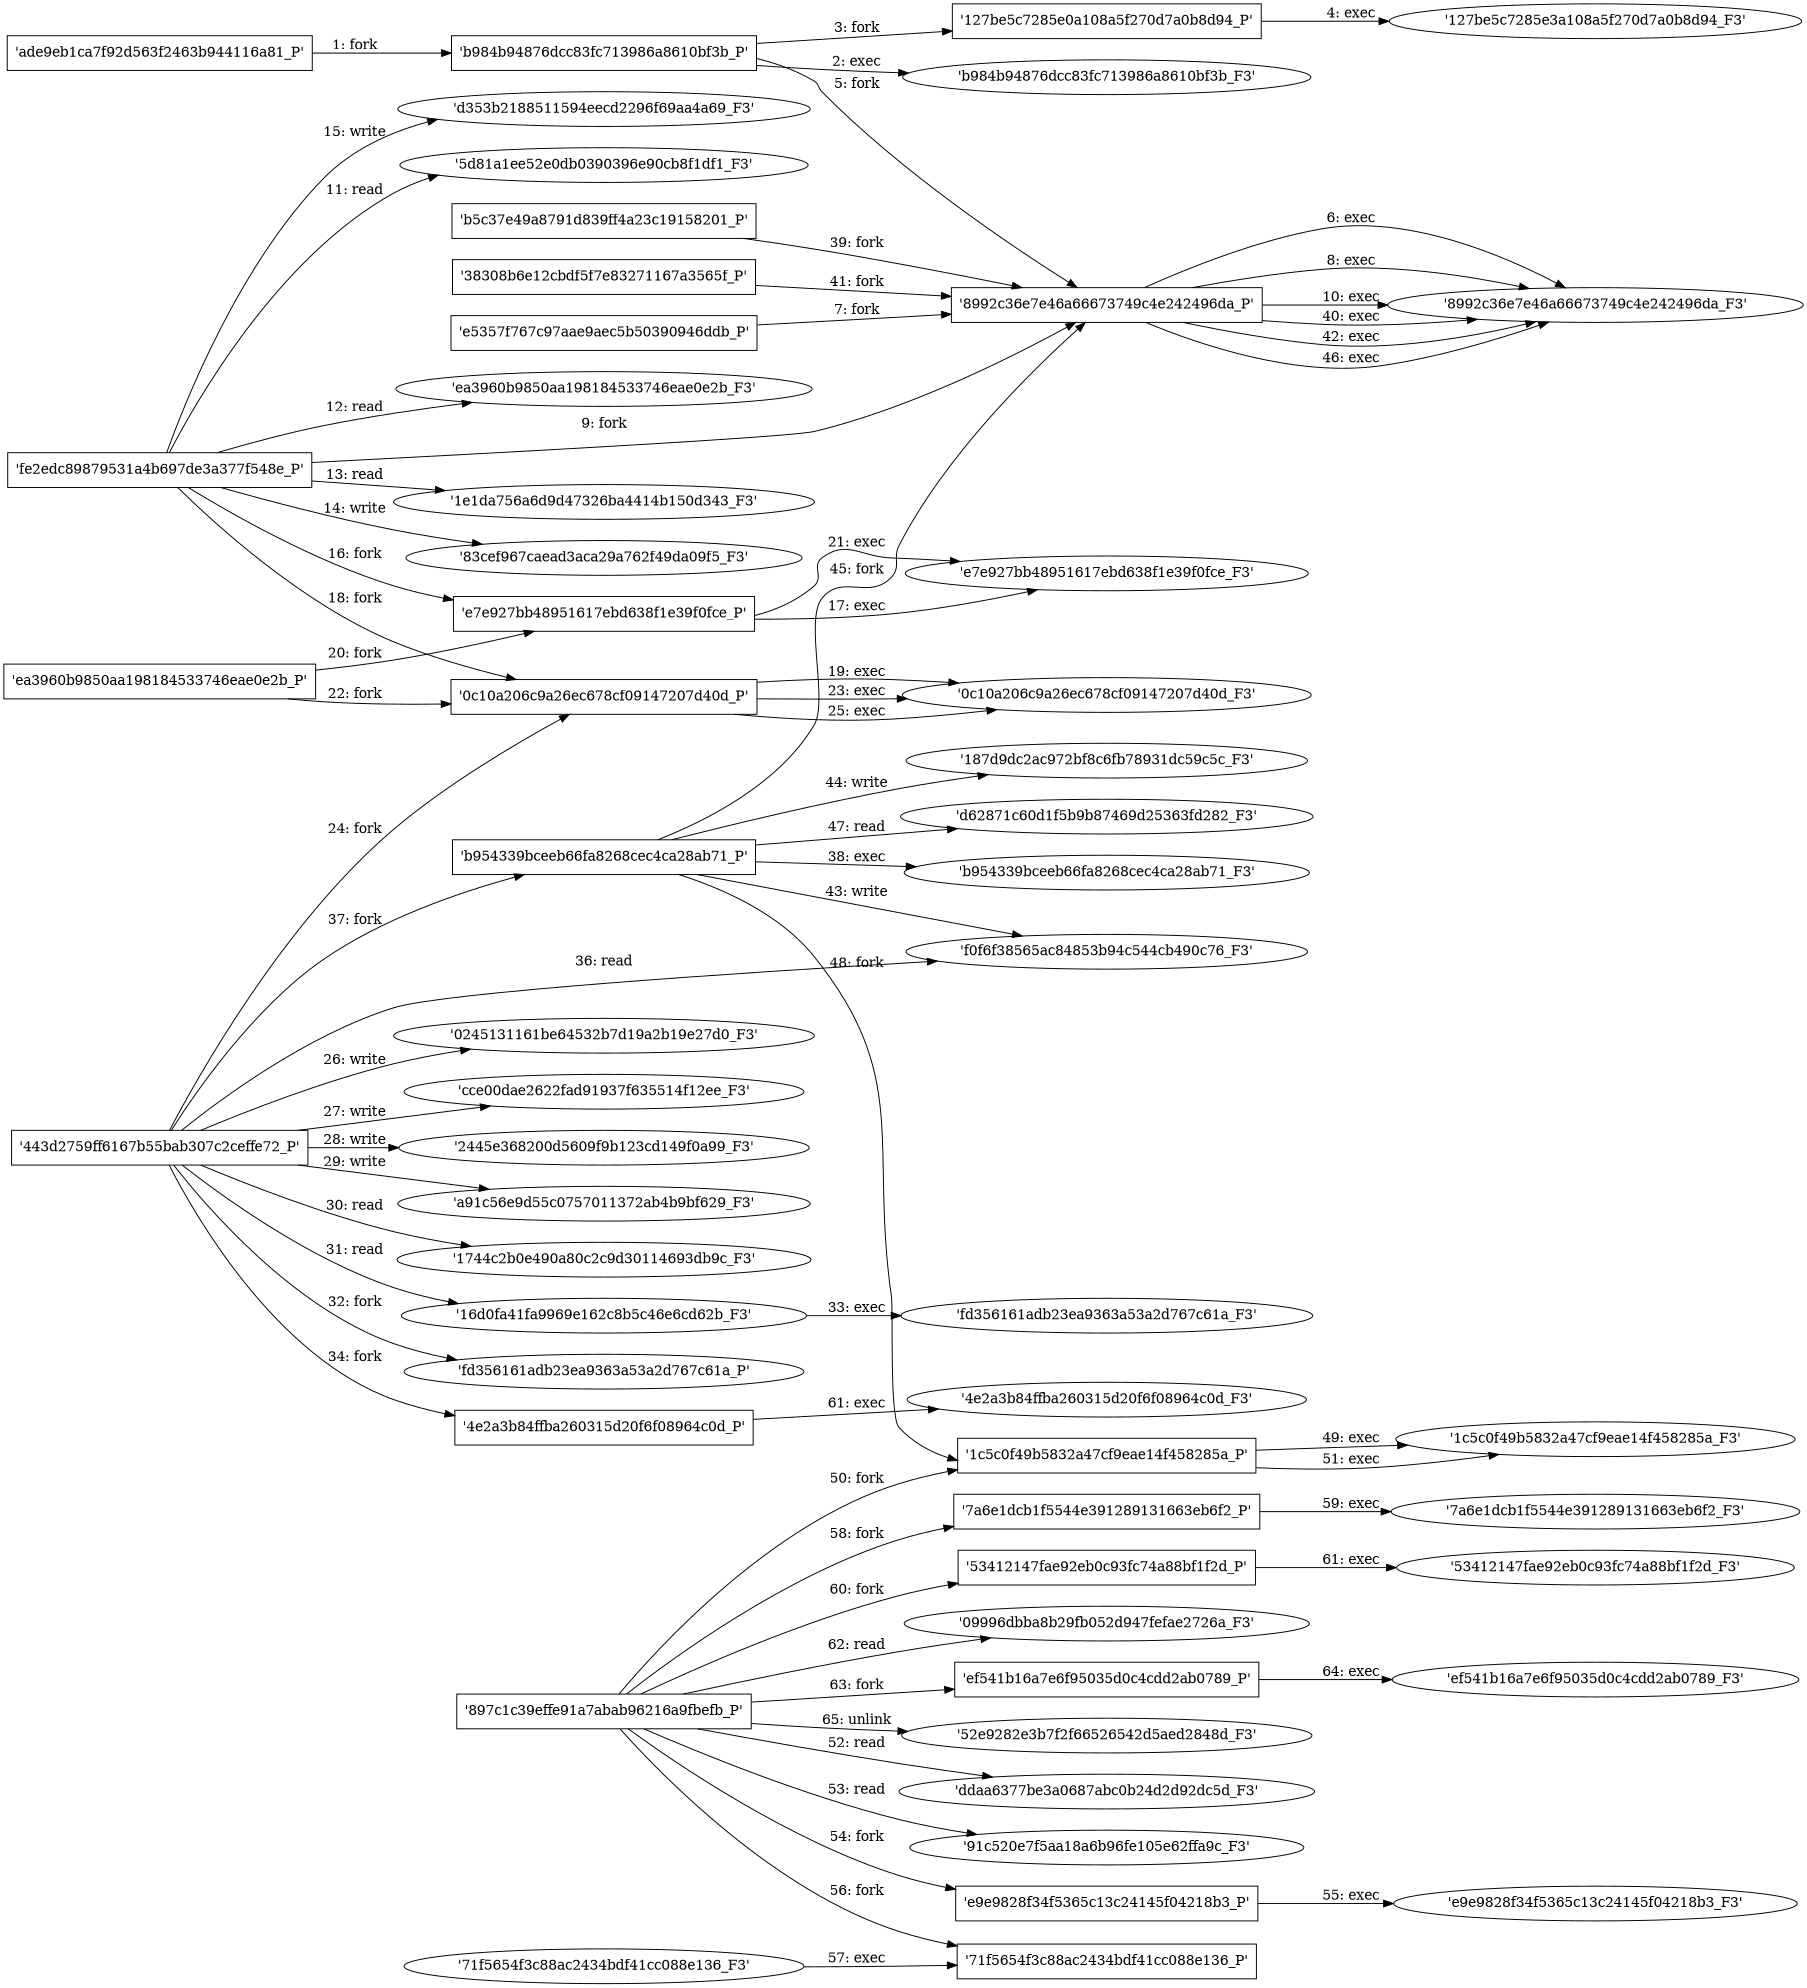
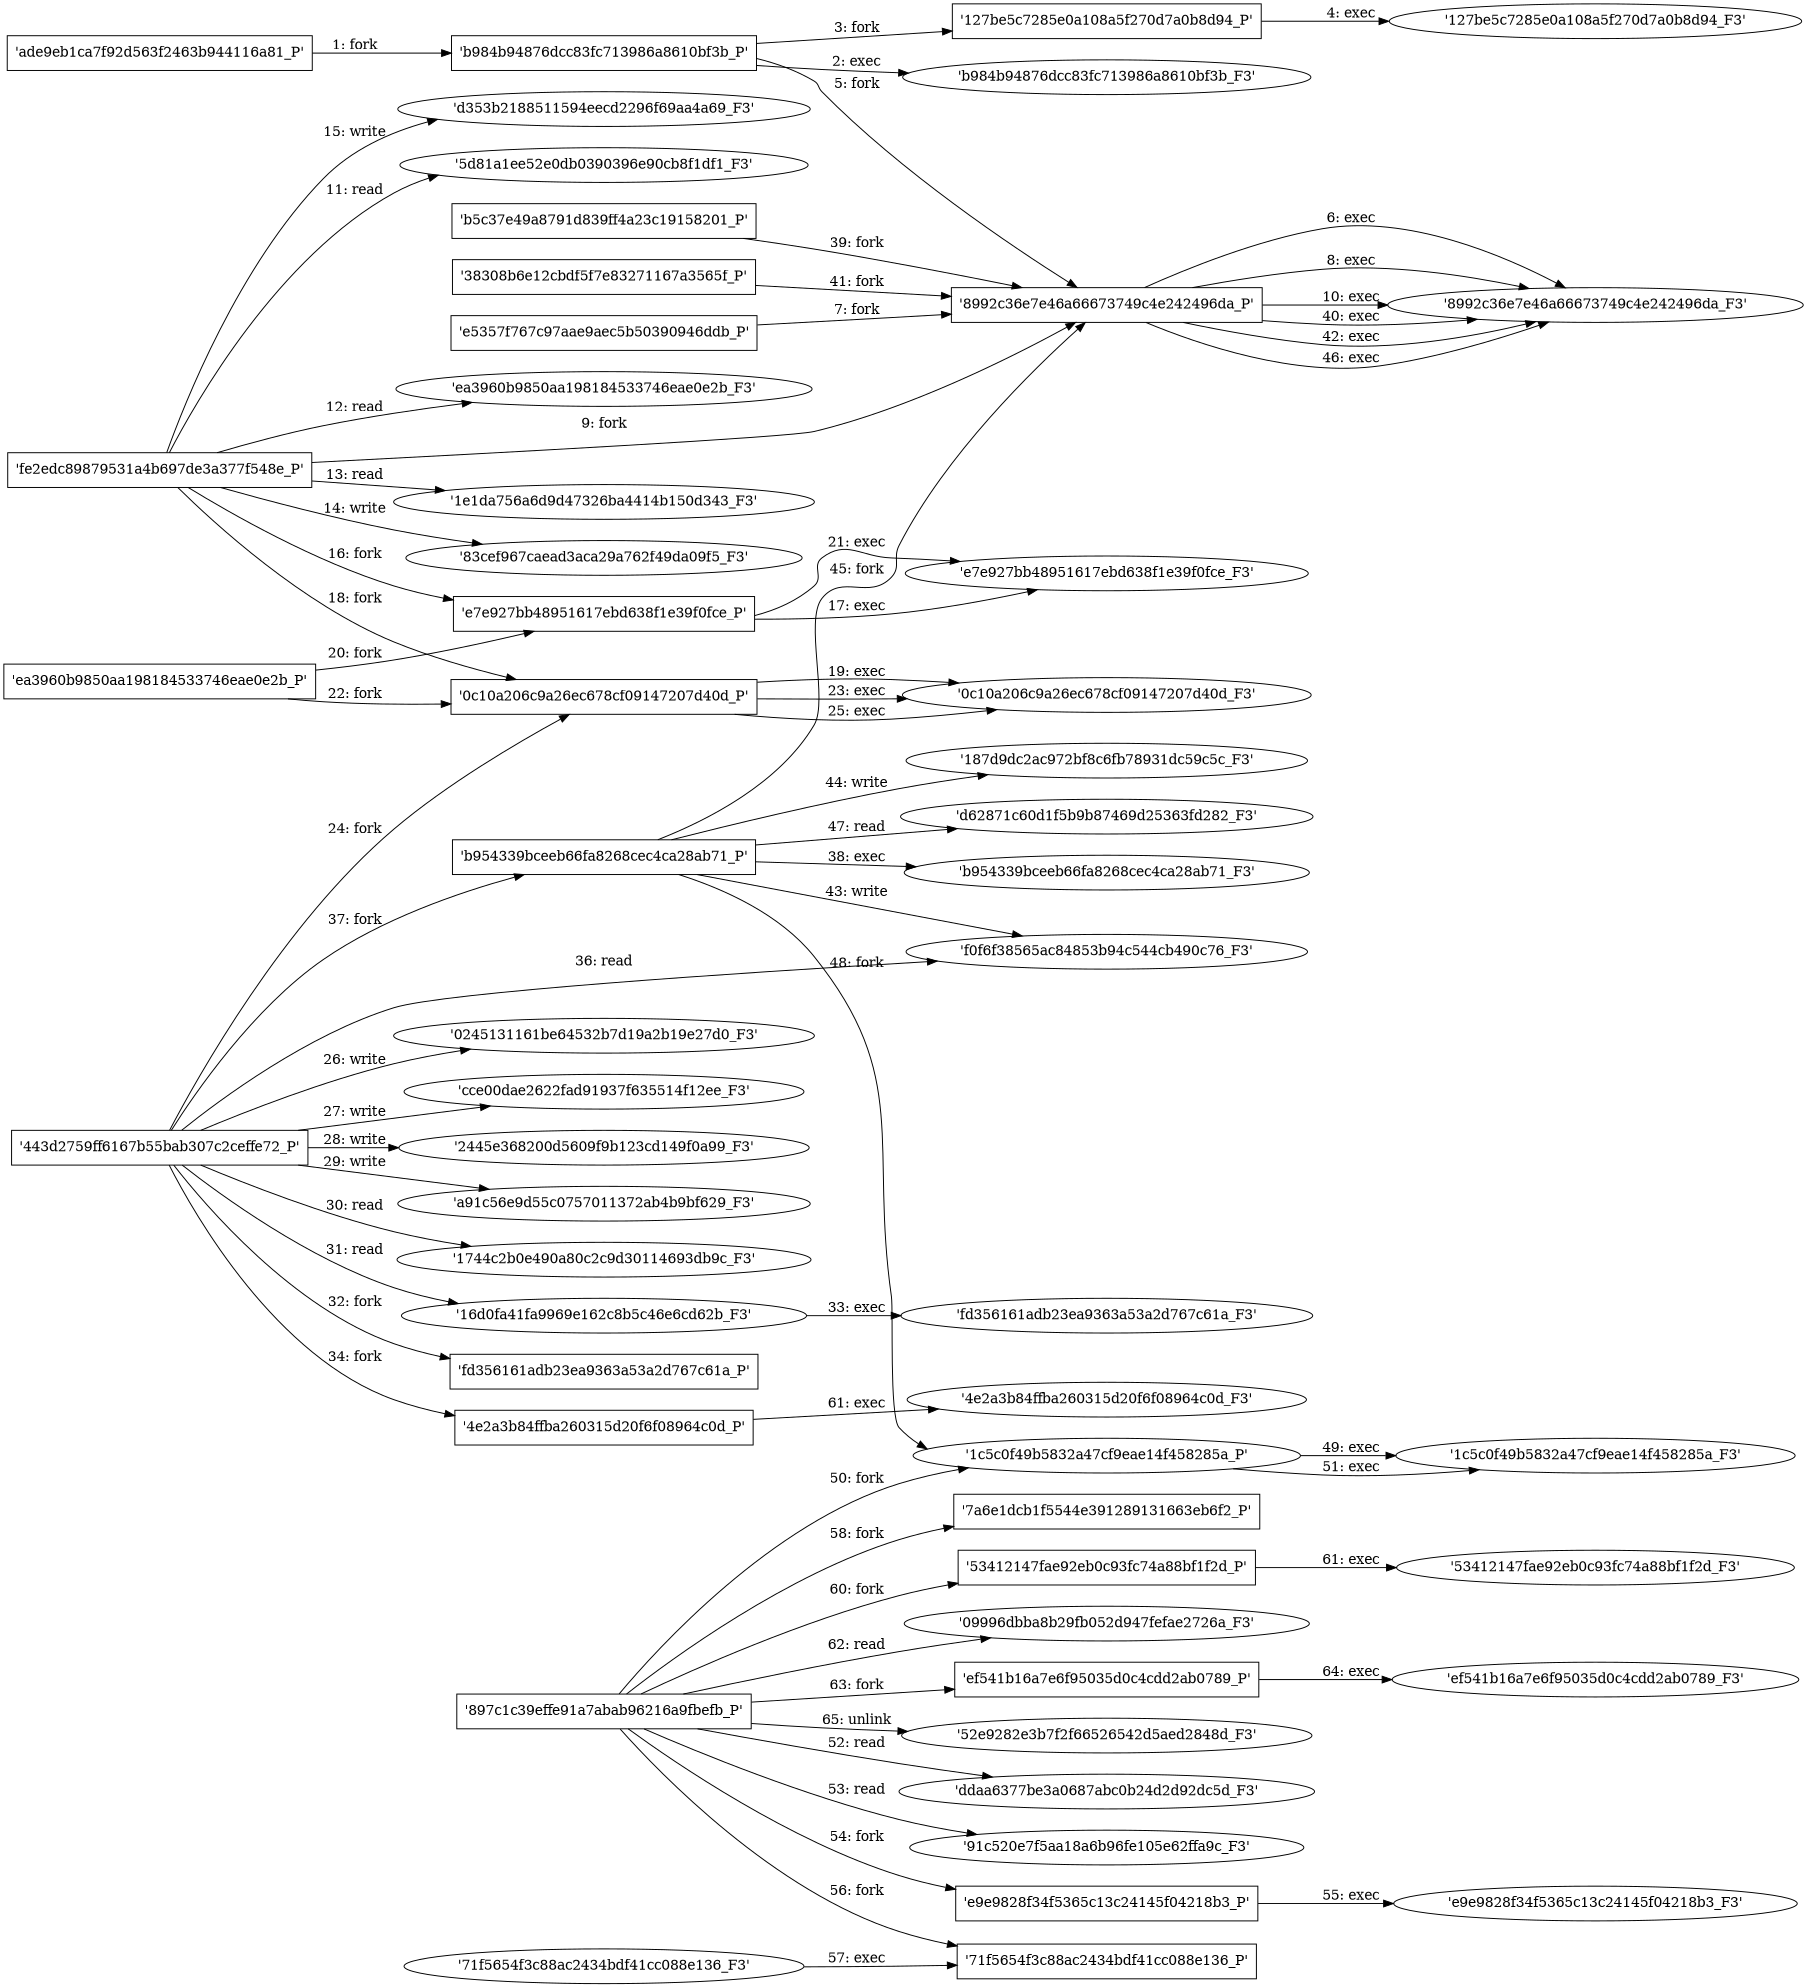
node "'127be5c7285e3a108a5f270d7a0b8d94_F3'": label "'127be5c7285e3a108a5f270d7a0b8d94_F3'" -> "'127be5c7285e0a108a5f270d7a0b8d94_F3'"
node "'fd356161adb23ea9363a53a2d767c61a_P'": shape ellipse -> box
node "'1c5c0f49b5832a47cf9eae14f458285a_P'": shape box -> ellipse
node "'7a6e1dcb1f5544e391289131663eb6f2_F3'": removed
